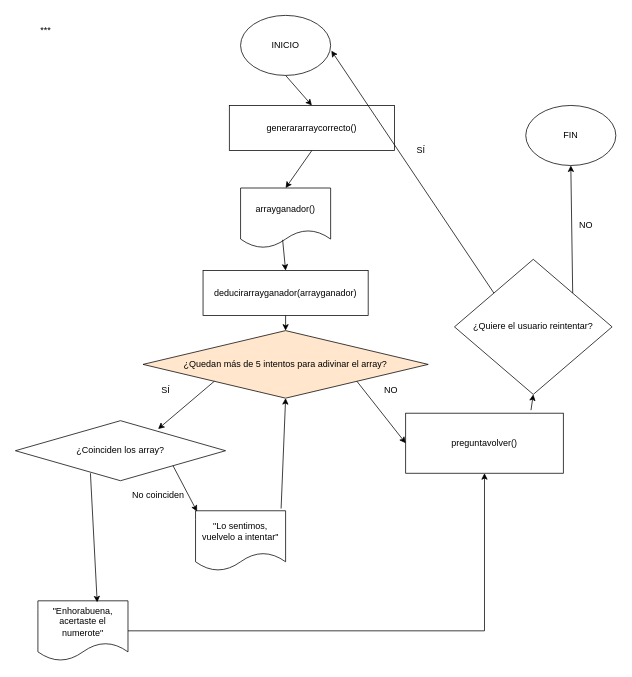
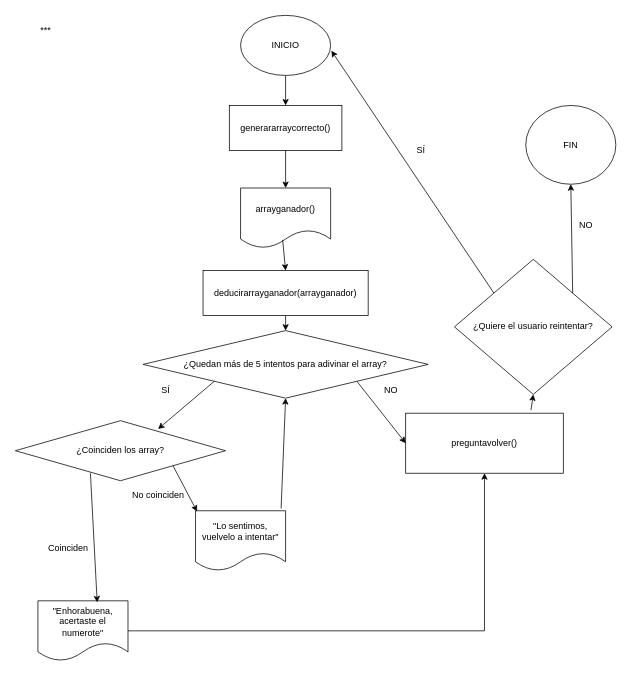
node "generararraycorrecto()": size 165x45 -> 113x45
node "FIN": size 90x60 -> 90x79
node "¿Quedan más de 5 intentos para adivinar el array?": fillcolor #ffe6cc -> #ffffff
node "Coinciden": added
